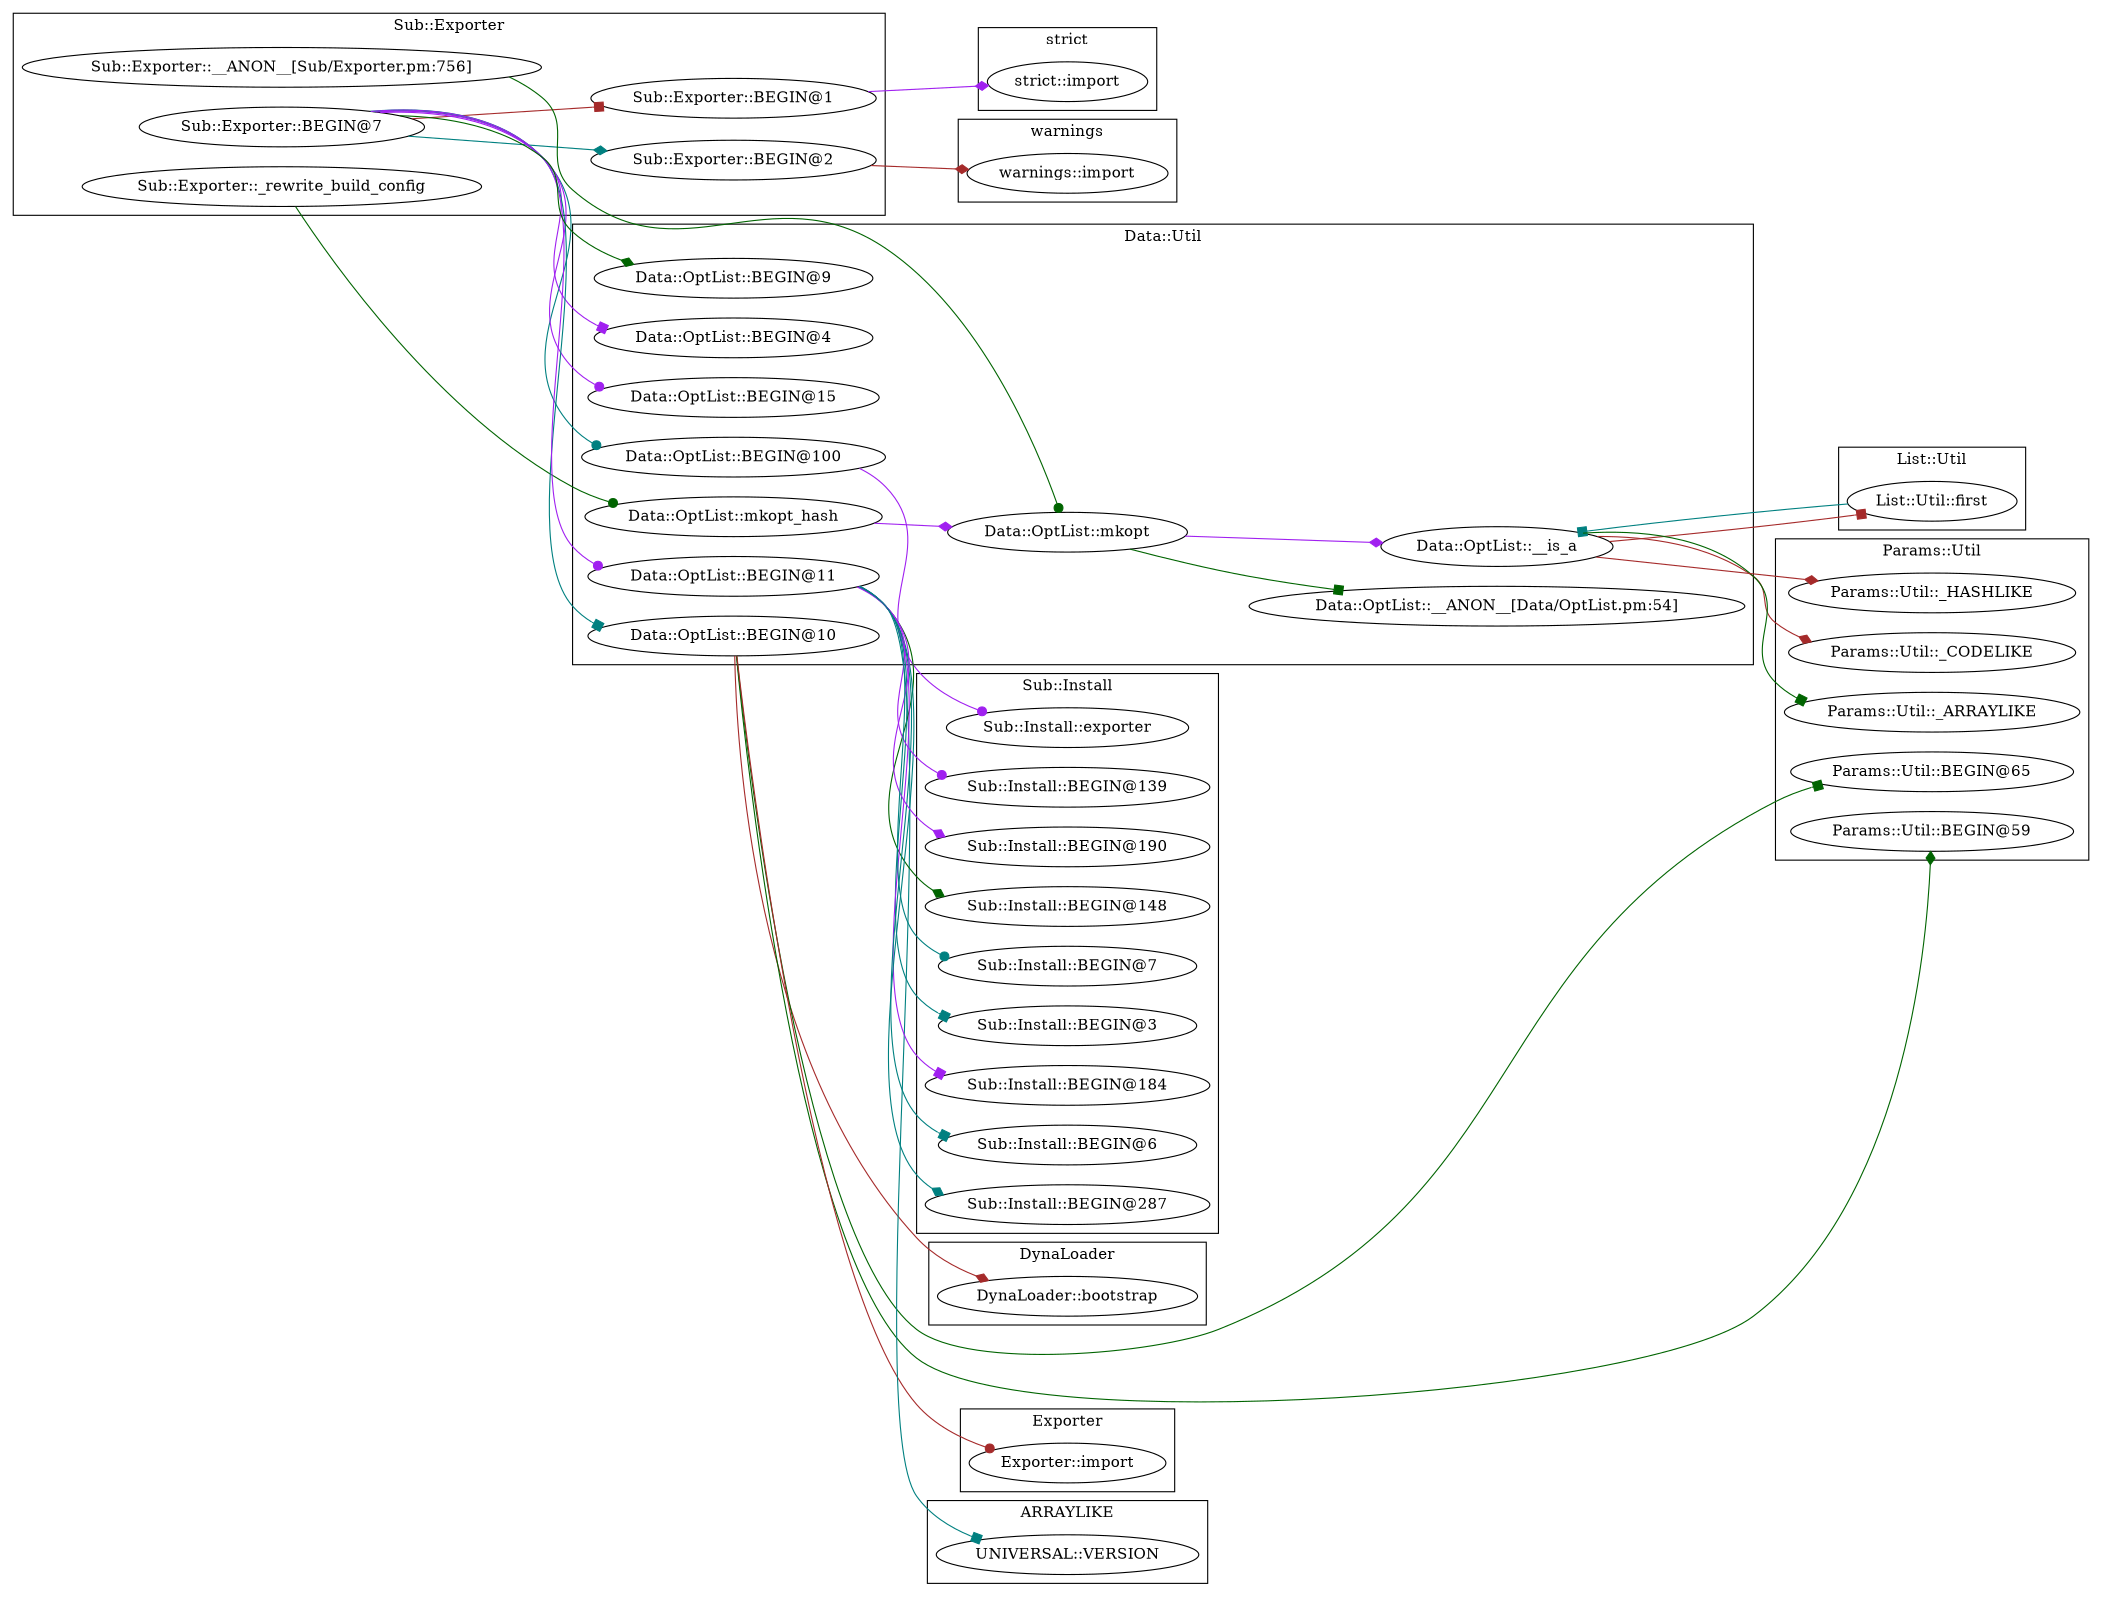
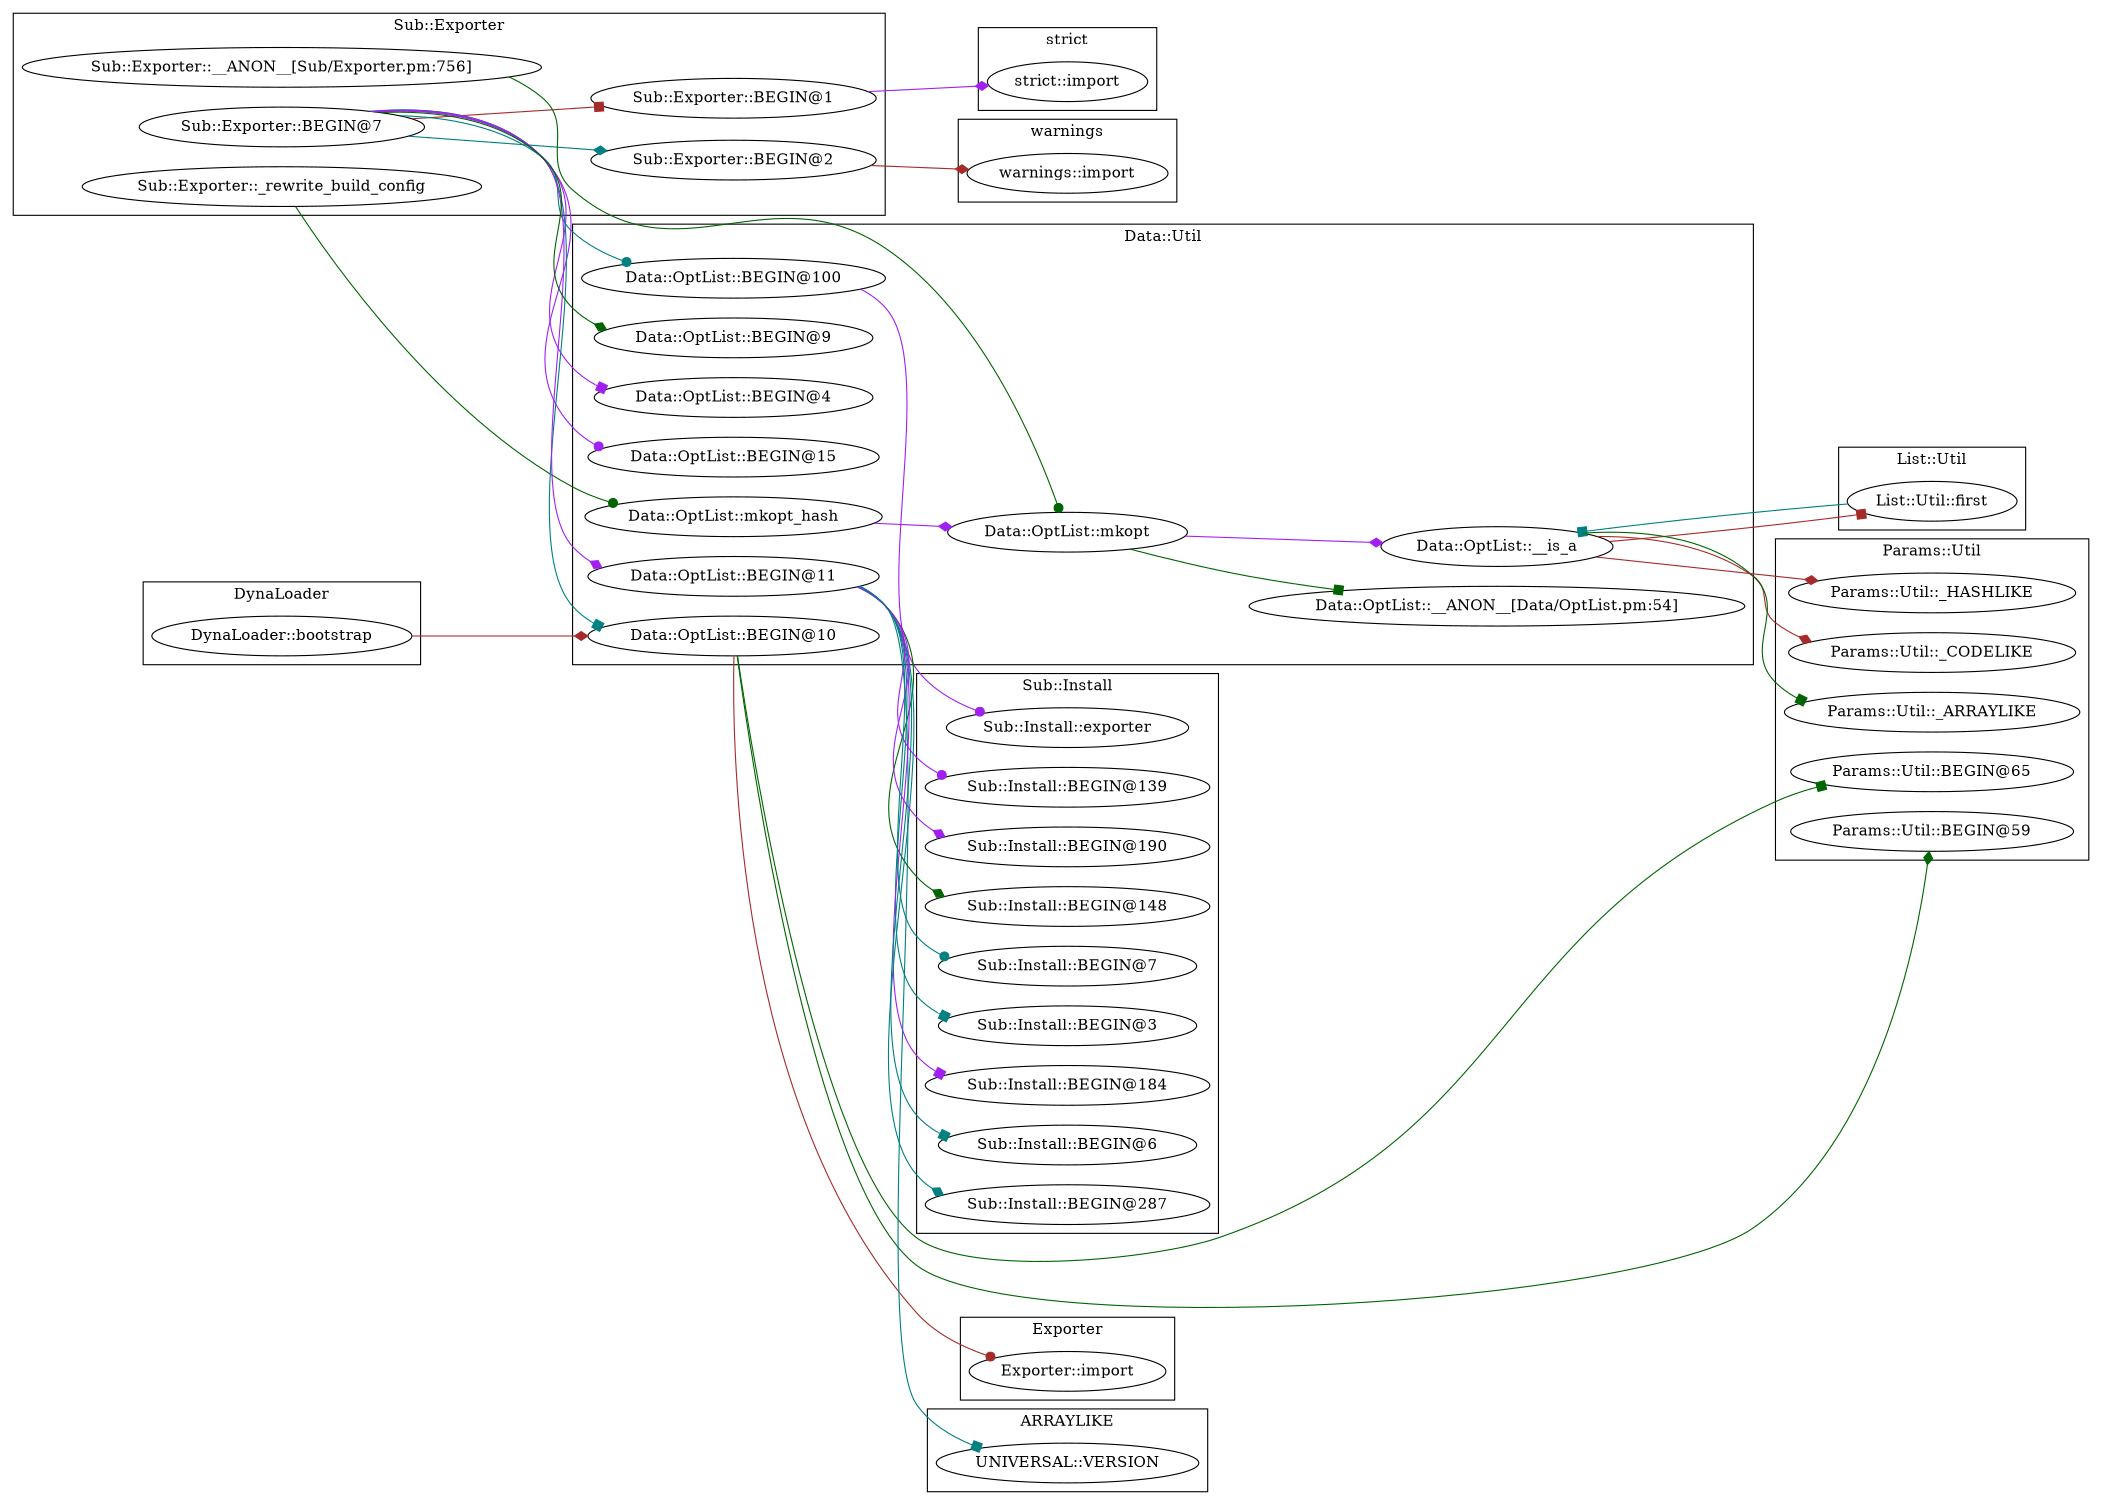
edge "Sub::Exporter::BEGIN@7" -> "Data::OptList::BEGIN@11": arrowhead dot -> diamond
edge "Data::OptList::BEGIN@10" -> "DynaLoader::bootstrap": reversed
